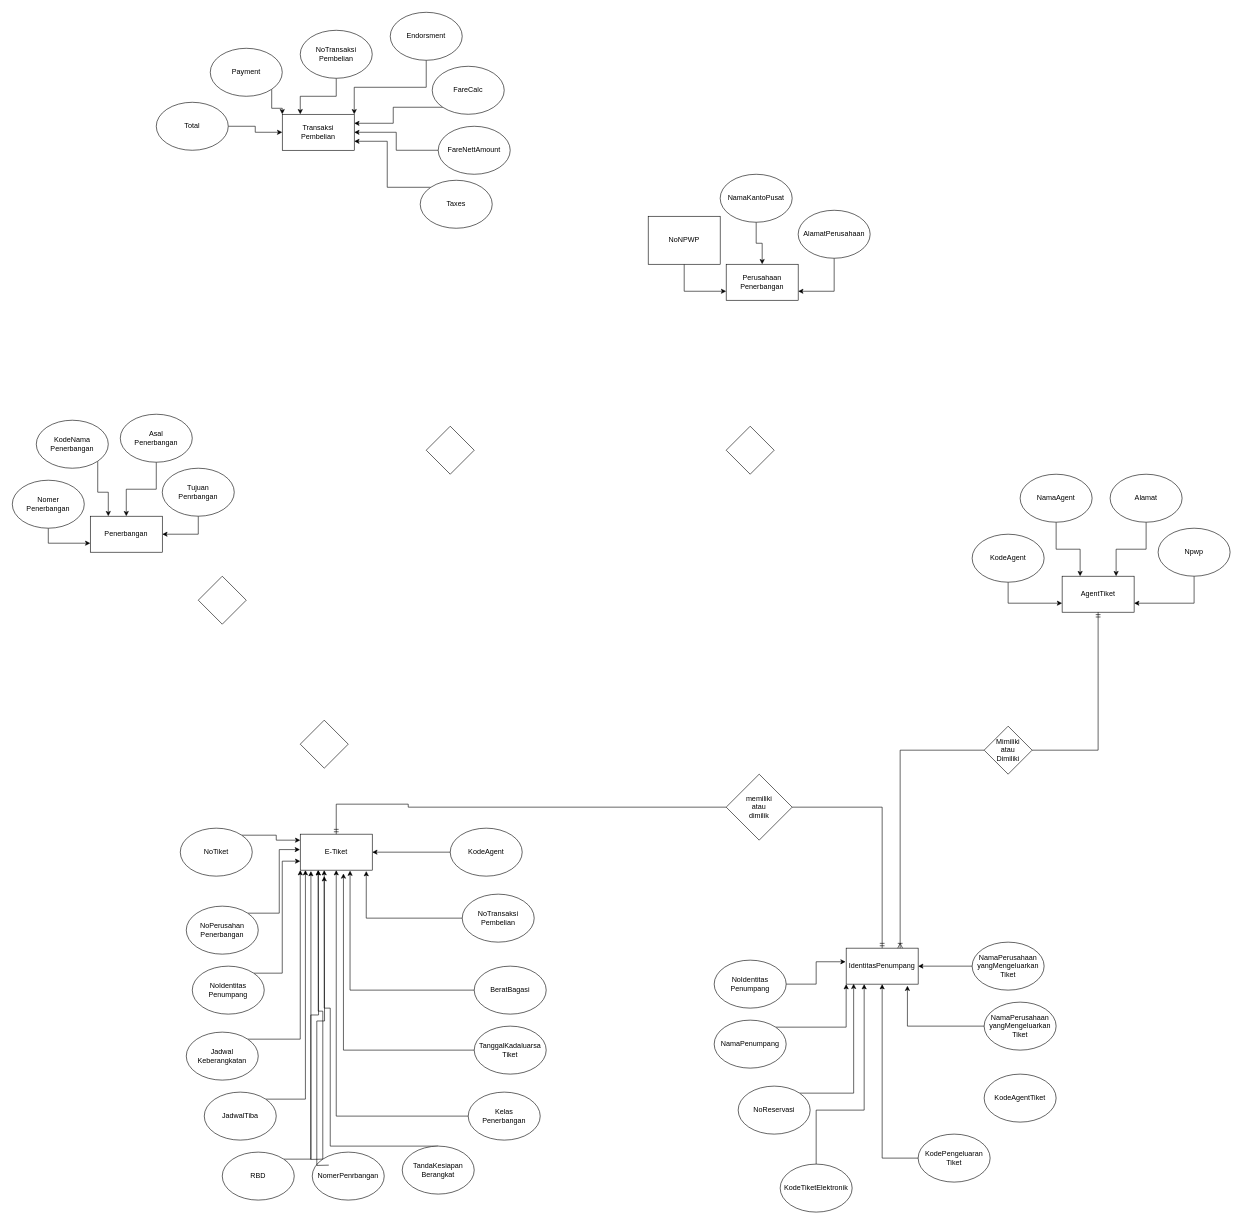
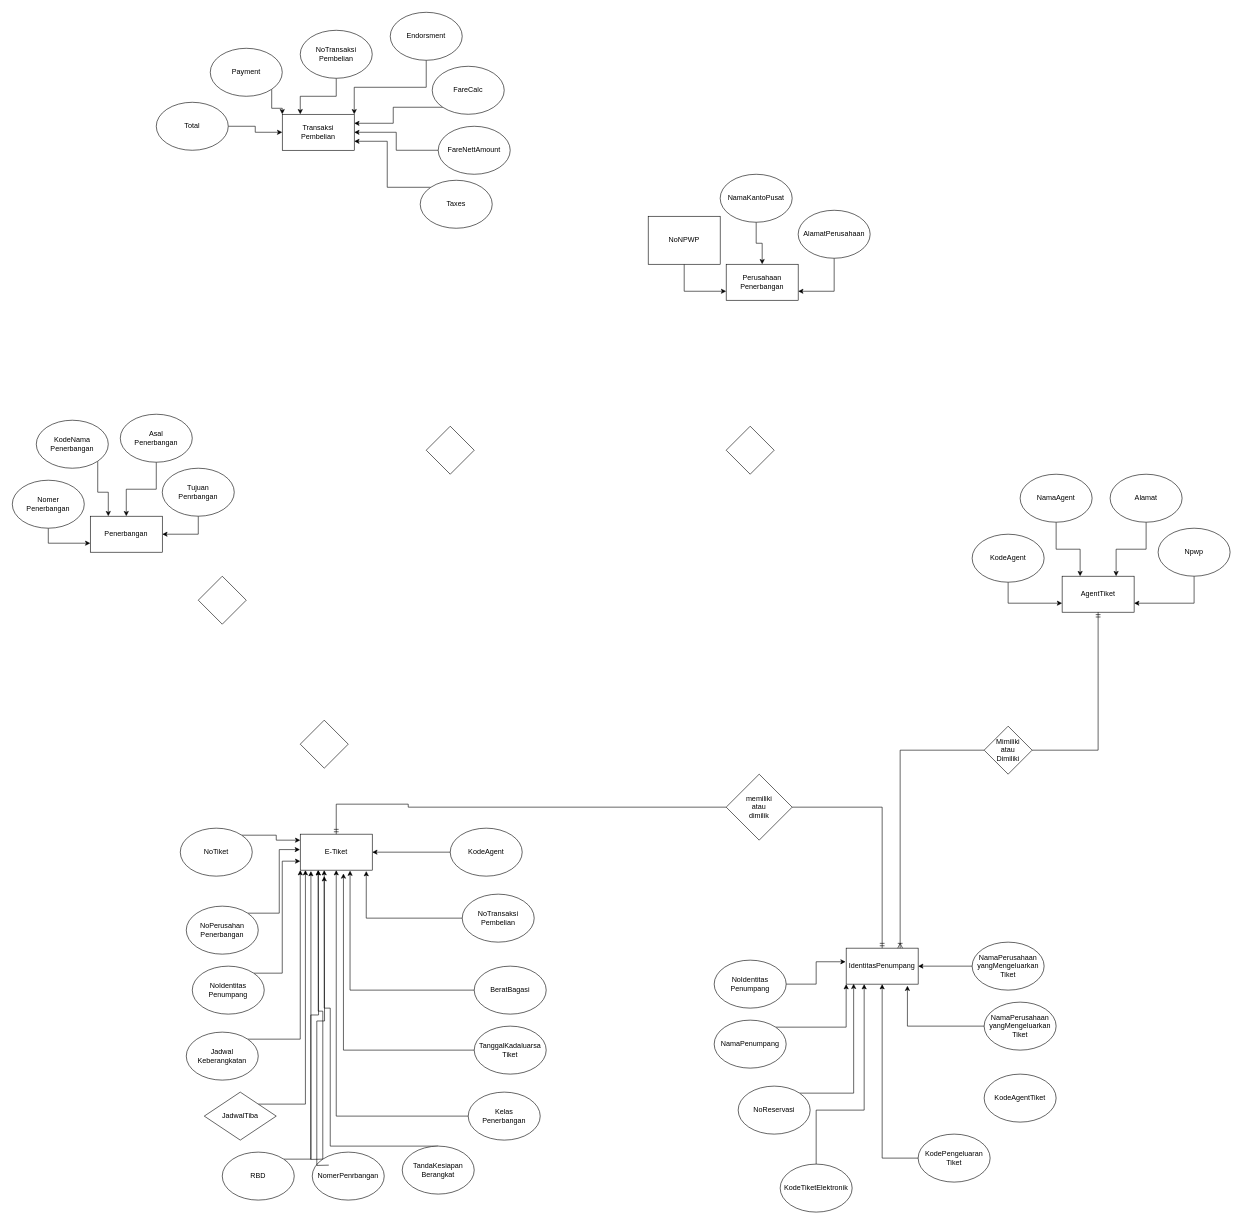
node "JadwalTiba": shape ellipse -> diamond
